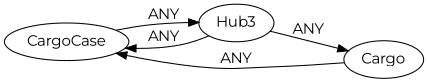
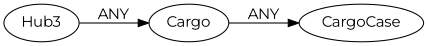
edge "CargoCase" -> "Hub3": removed, label "ANY"
edge "Hub3" -> "CargoCase": removed, label "ANY"
